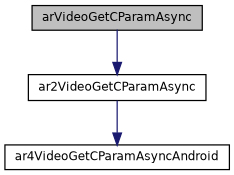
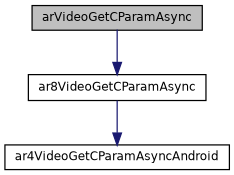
node "ar2VideoGetCParamAsync": label "ar2VideoGetCParamAsync" -> "ar8VideoGetCParamAsync"
